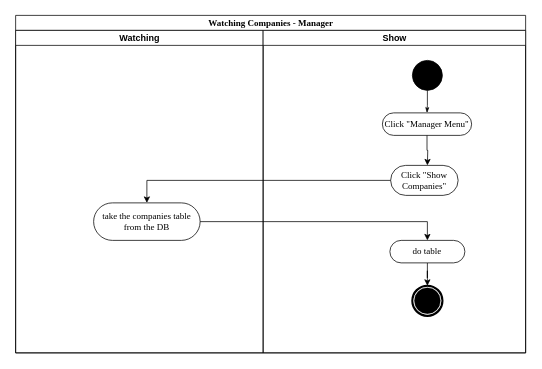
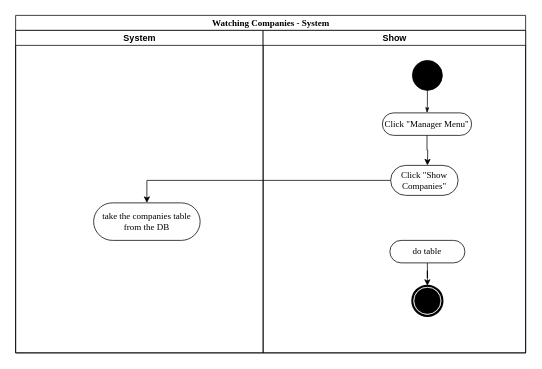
node "Watching Companies - Manager": label "Watching Companies - Manager" -> "Watching Companies - System"
node "Watching": label "Watching" -> "System"
edge "take the companies table from the DB" -> "do table": removed
